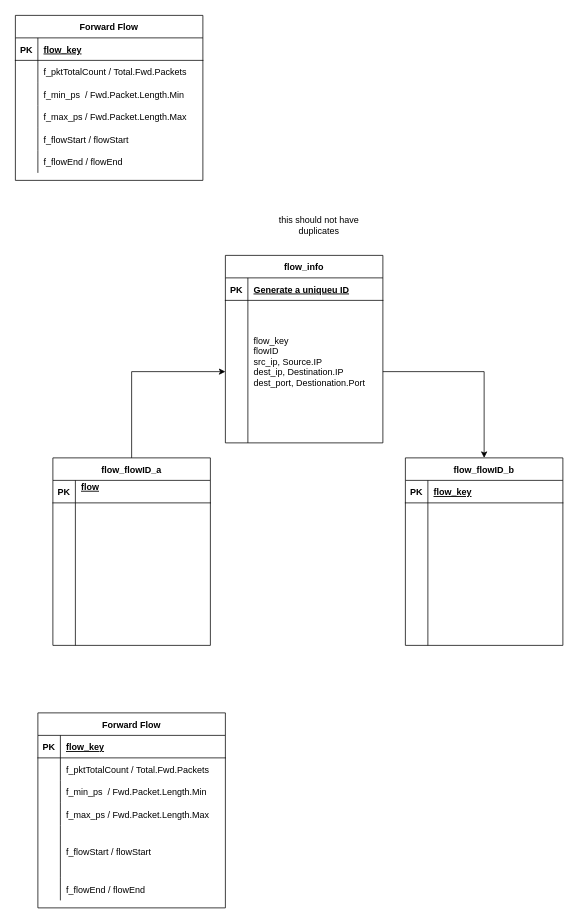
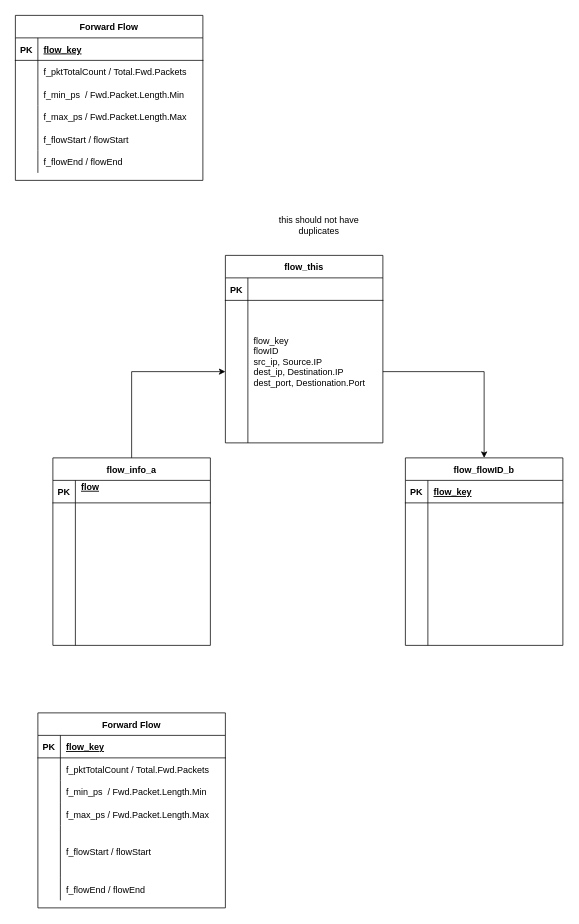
node "flow_info": label "flow_info" -> "flow_this"
node "Generate a uniqueu ID": removed
node "flow_flowID_a": label "flow_flowID_a" -> "flow_info_a"
